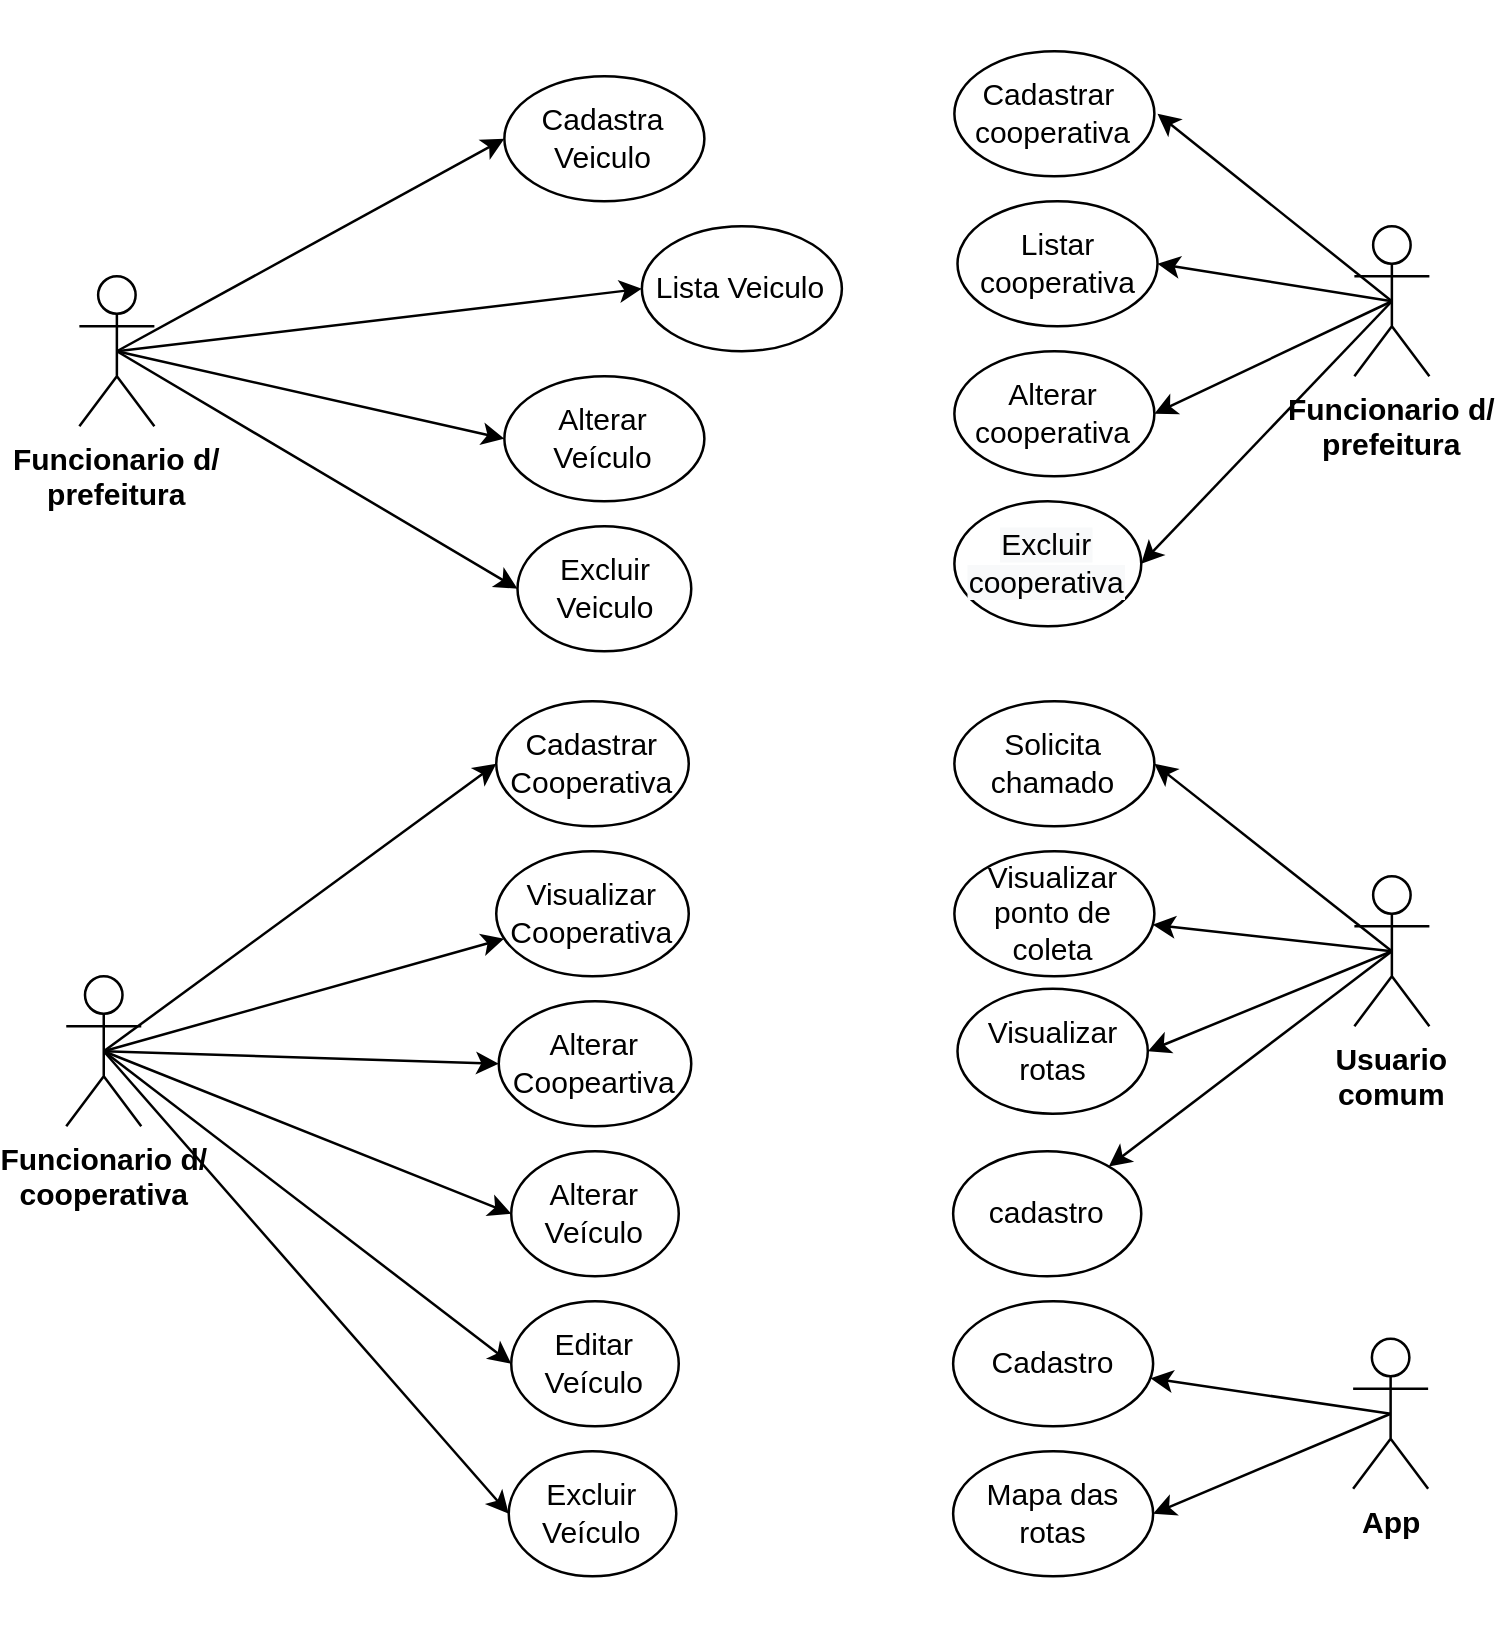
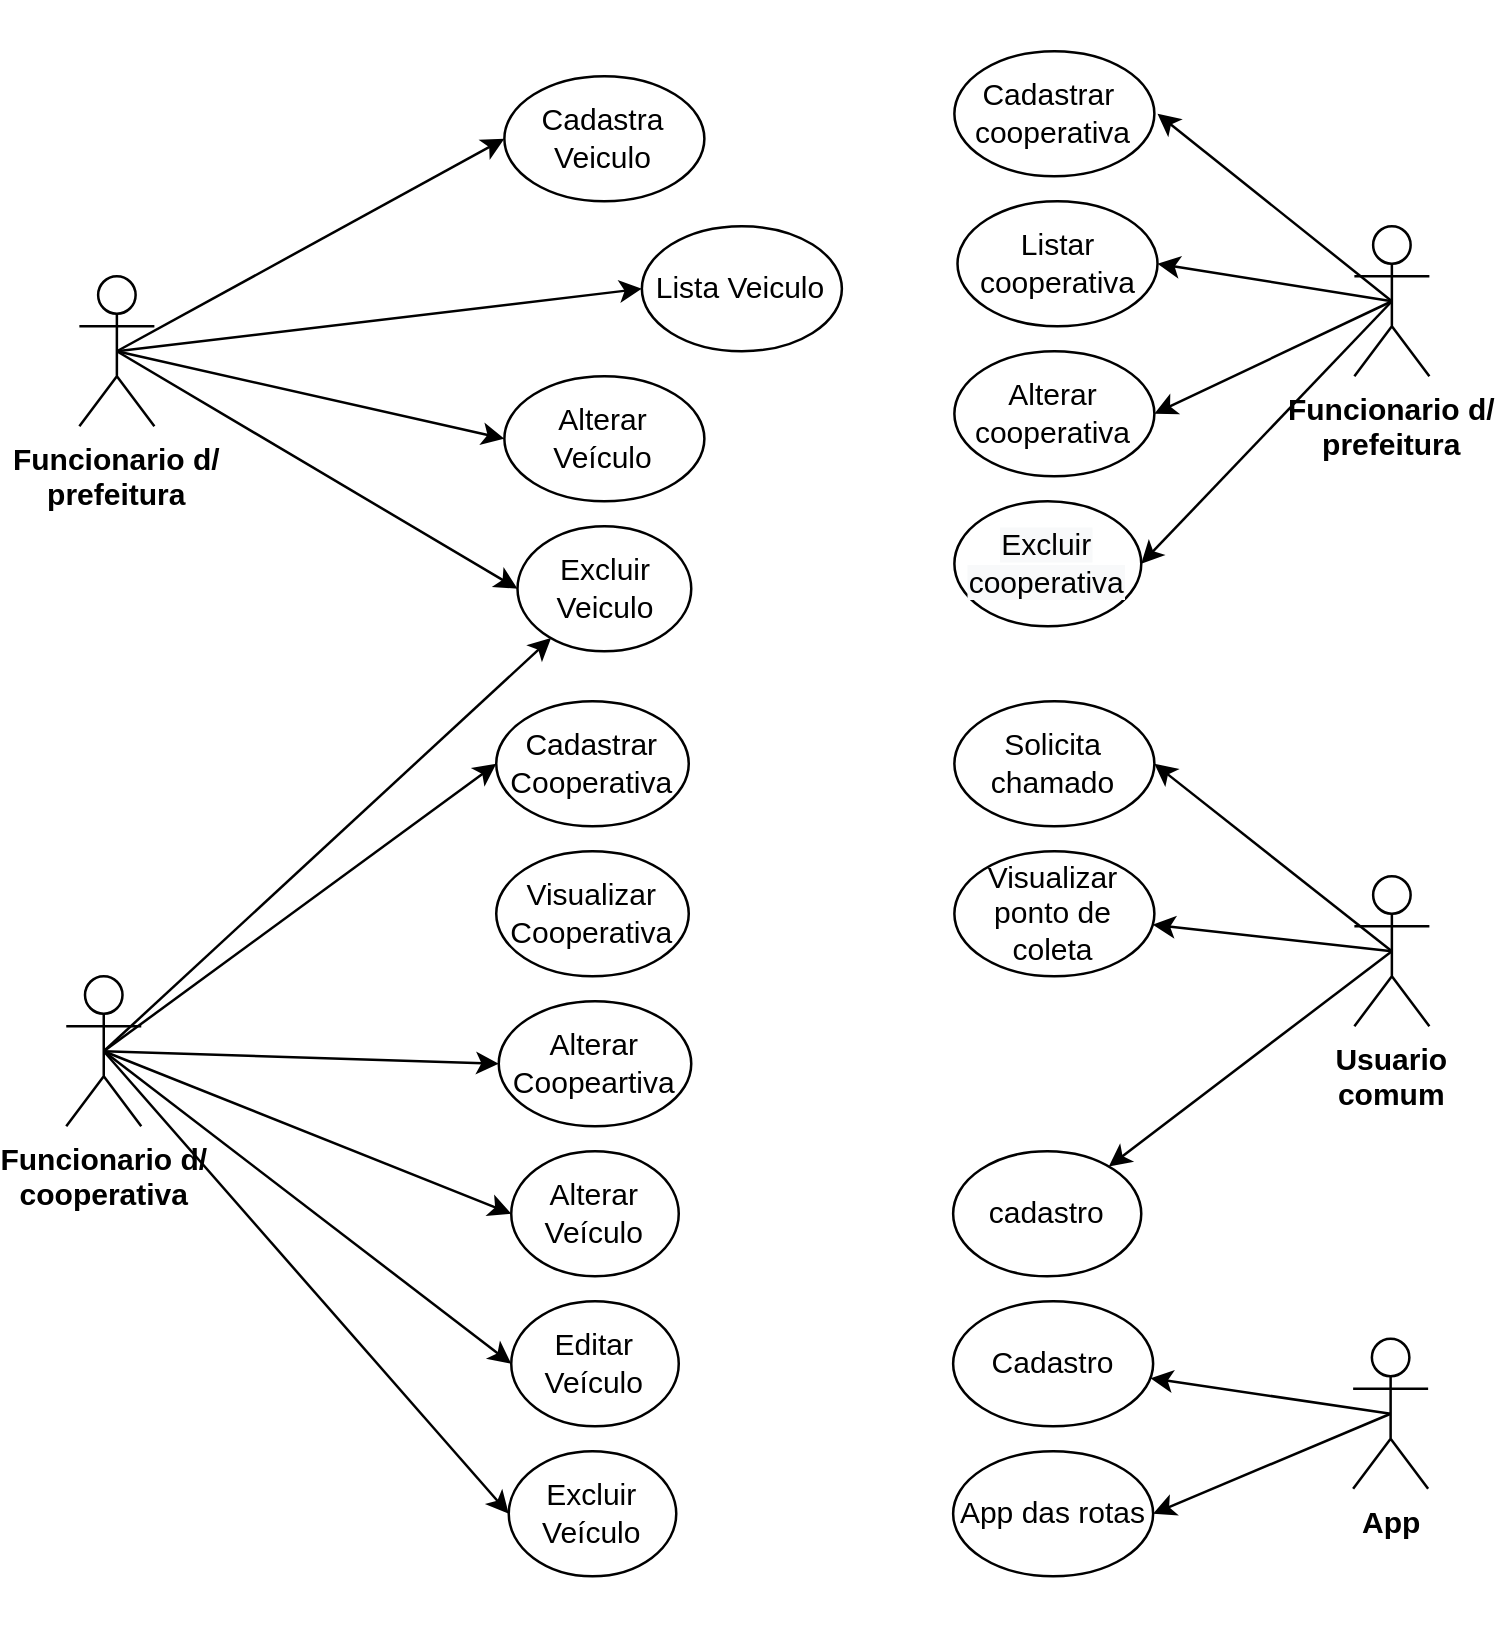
edge "Funcionario d/ cooperativa" -> "Visualizar Cooperativa": now "Funcionario d/ cooperativa" -> "Excluir Veiculo"
edge "Usuario comum" -> "Visualizar rotas": removed
node "Visualizar rotas": removed
node "Mapa das rotas": label "Mapa das rotas" -> "App das rotas"
